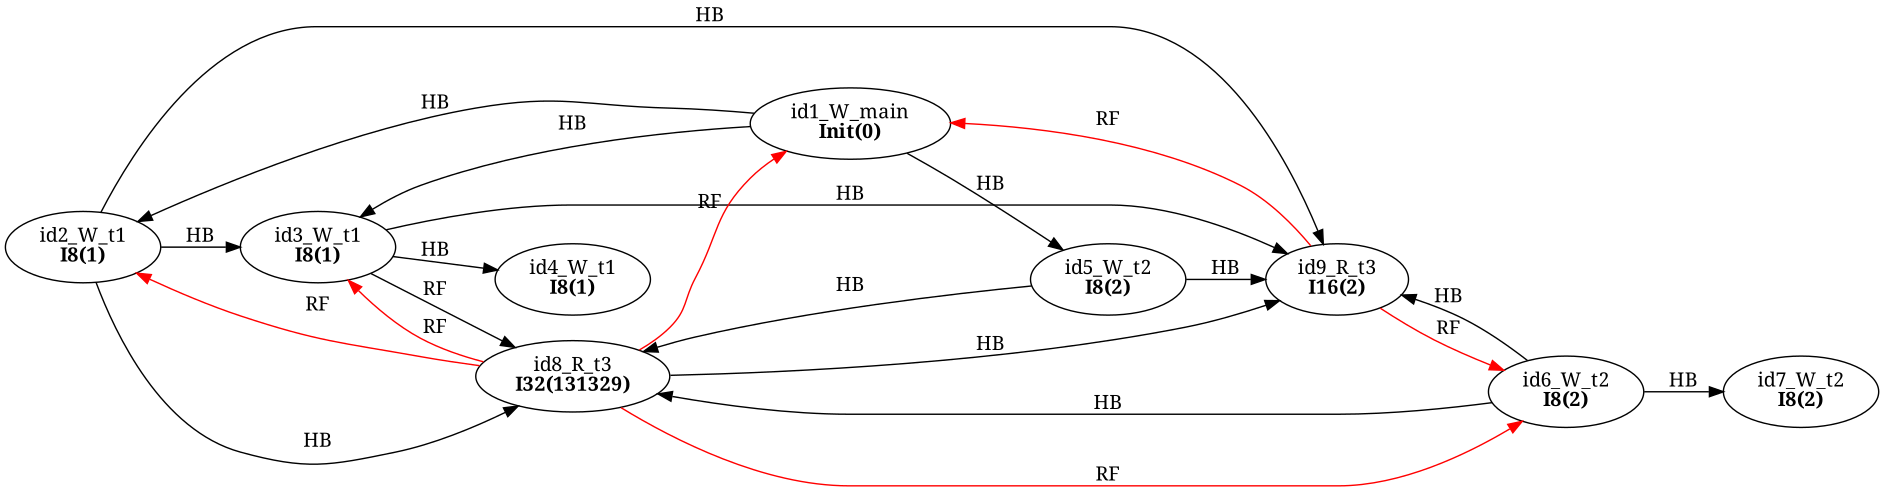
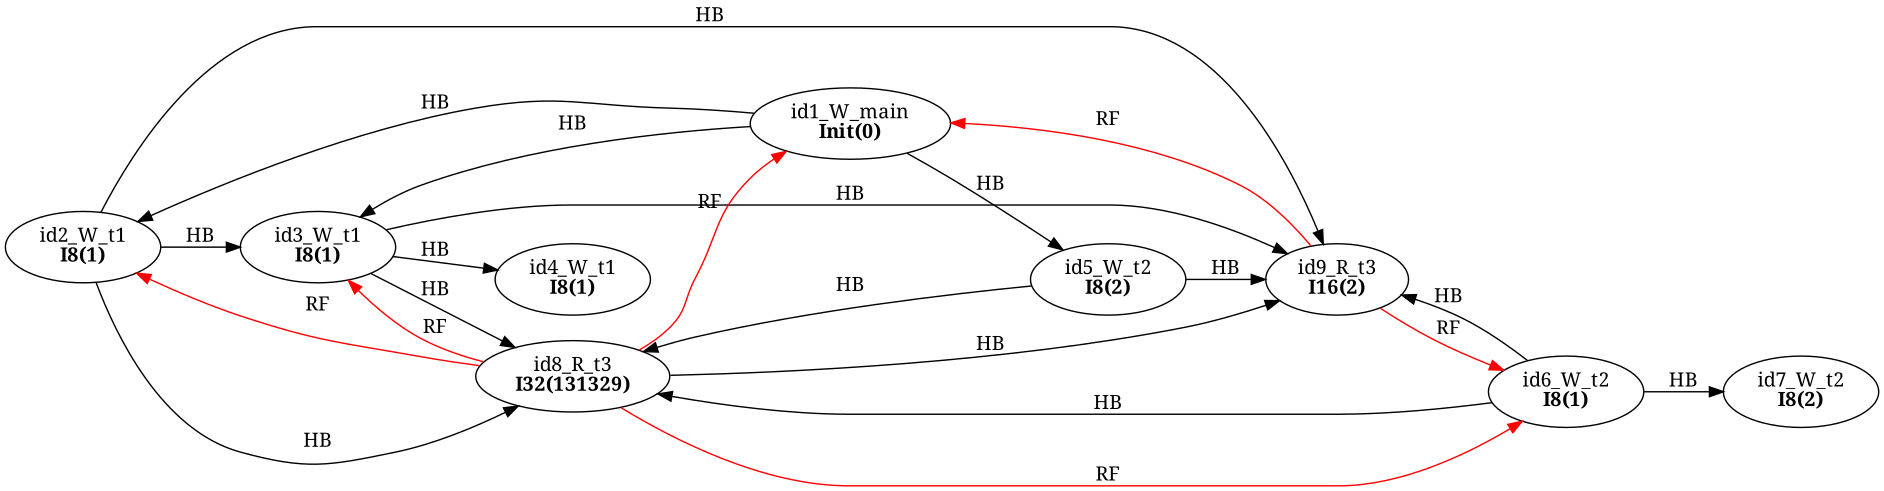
edge "id3_W_t1" -> "id8_R_t3": label "RF" -> "HB"
node "id6_W_t2": text "I8(2)" -> "I8(1)"
